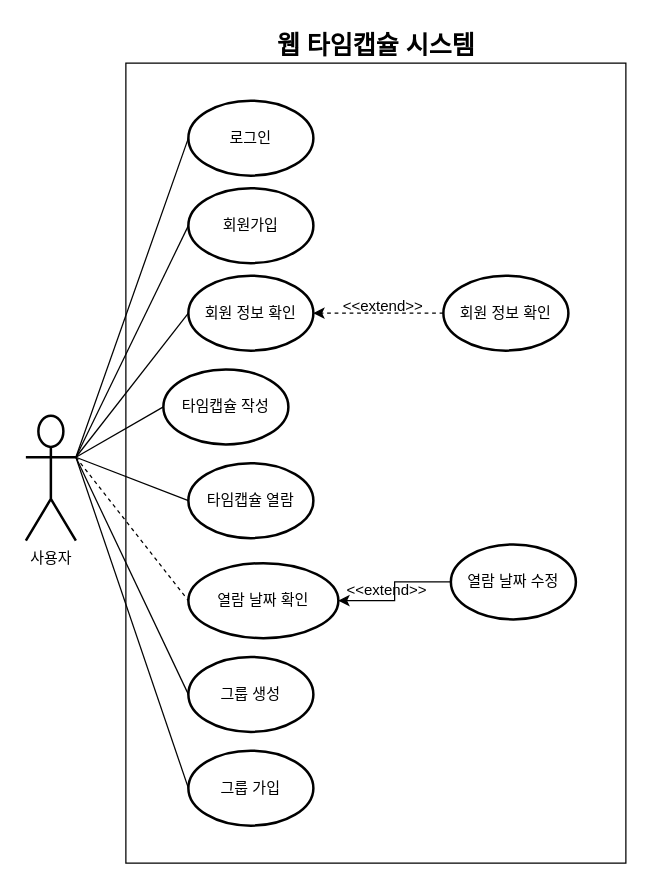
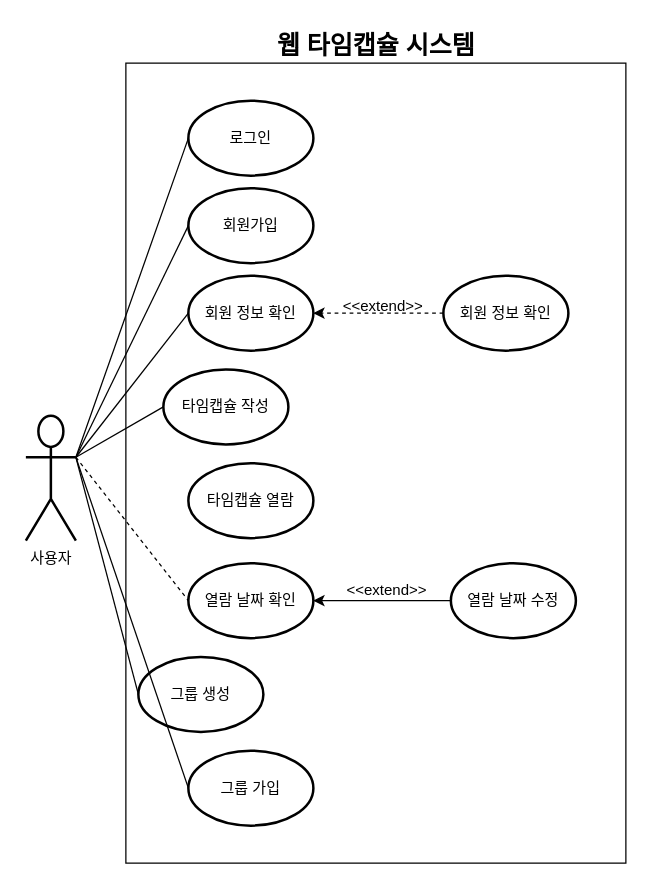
edge "사용자" -- "타임캡슐 열람": removed
node "열람 날짜 수정": moved (513, 582) -> (513, 601)
node "열람 날짜 확인": size 150x75 -> 125x75
node "그룹 생성": moved (251, 694) -> (201, 694)
